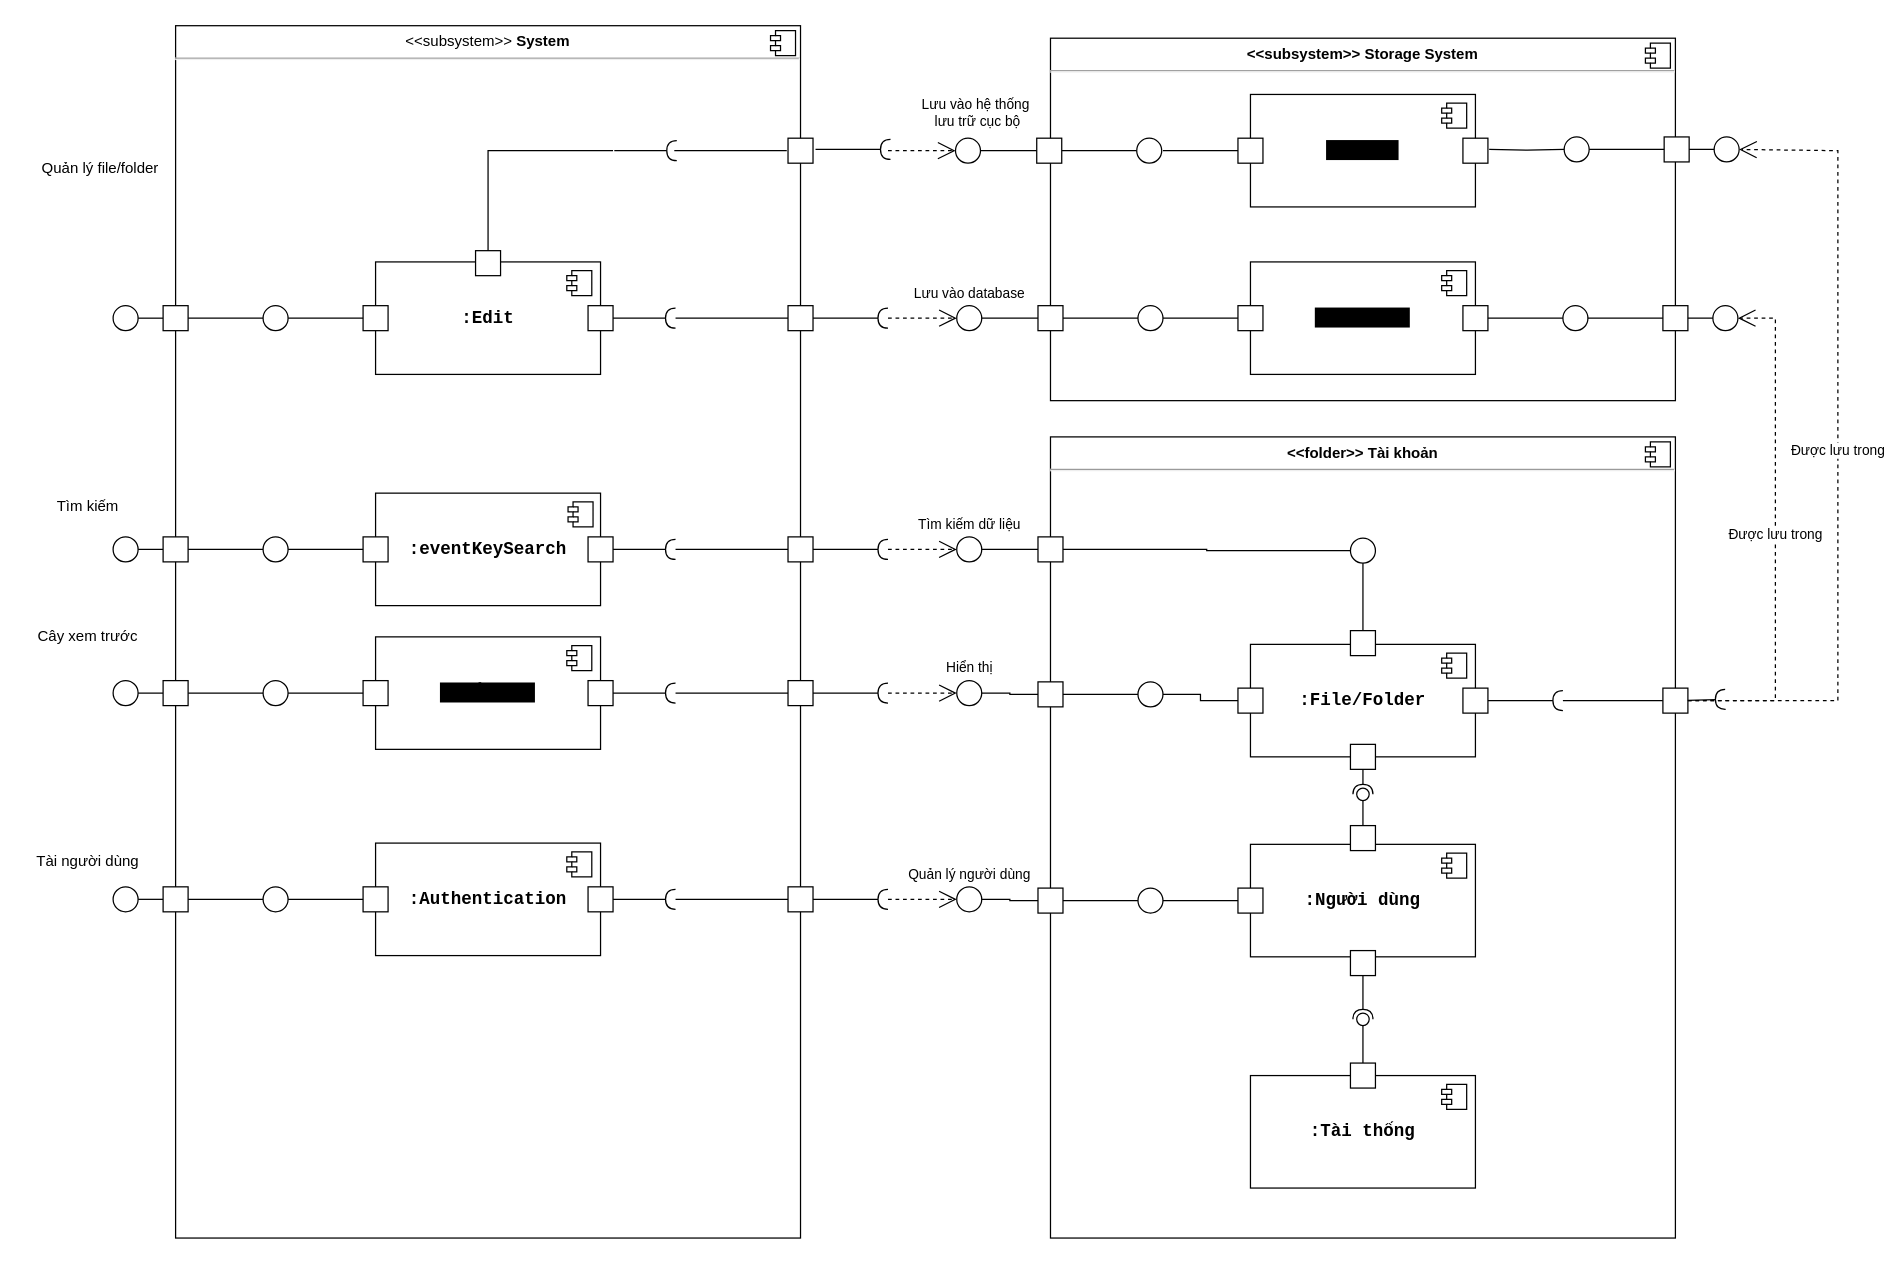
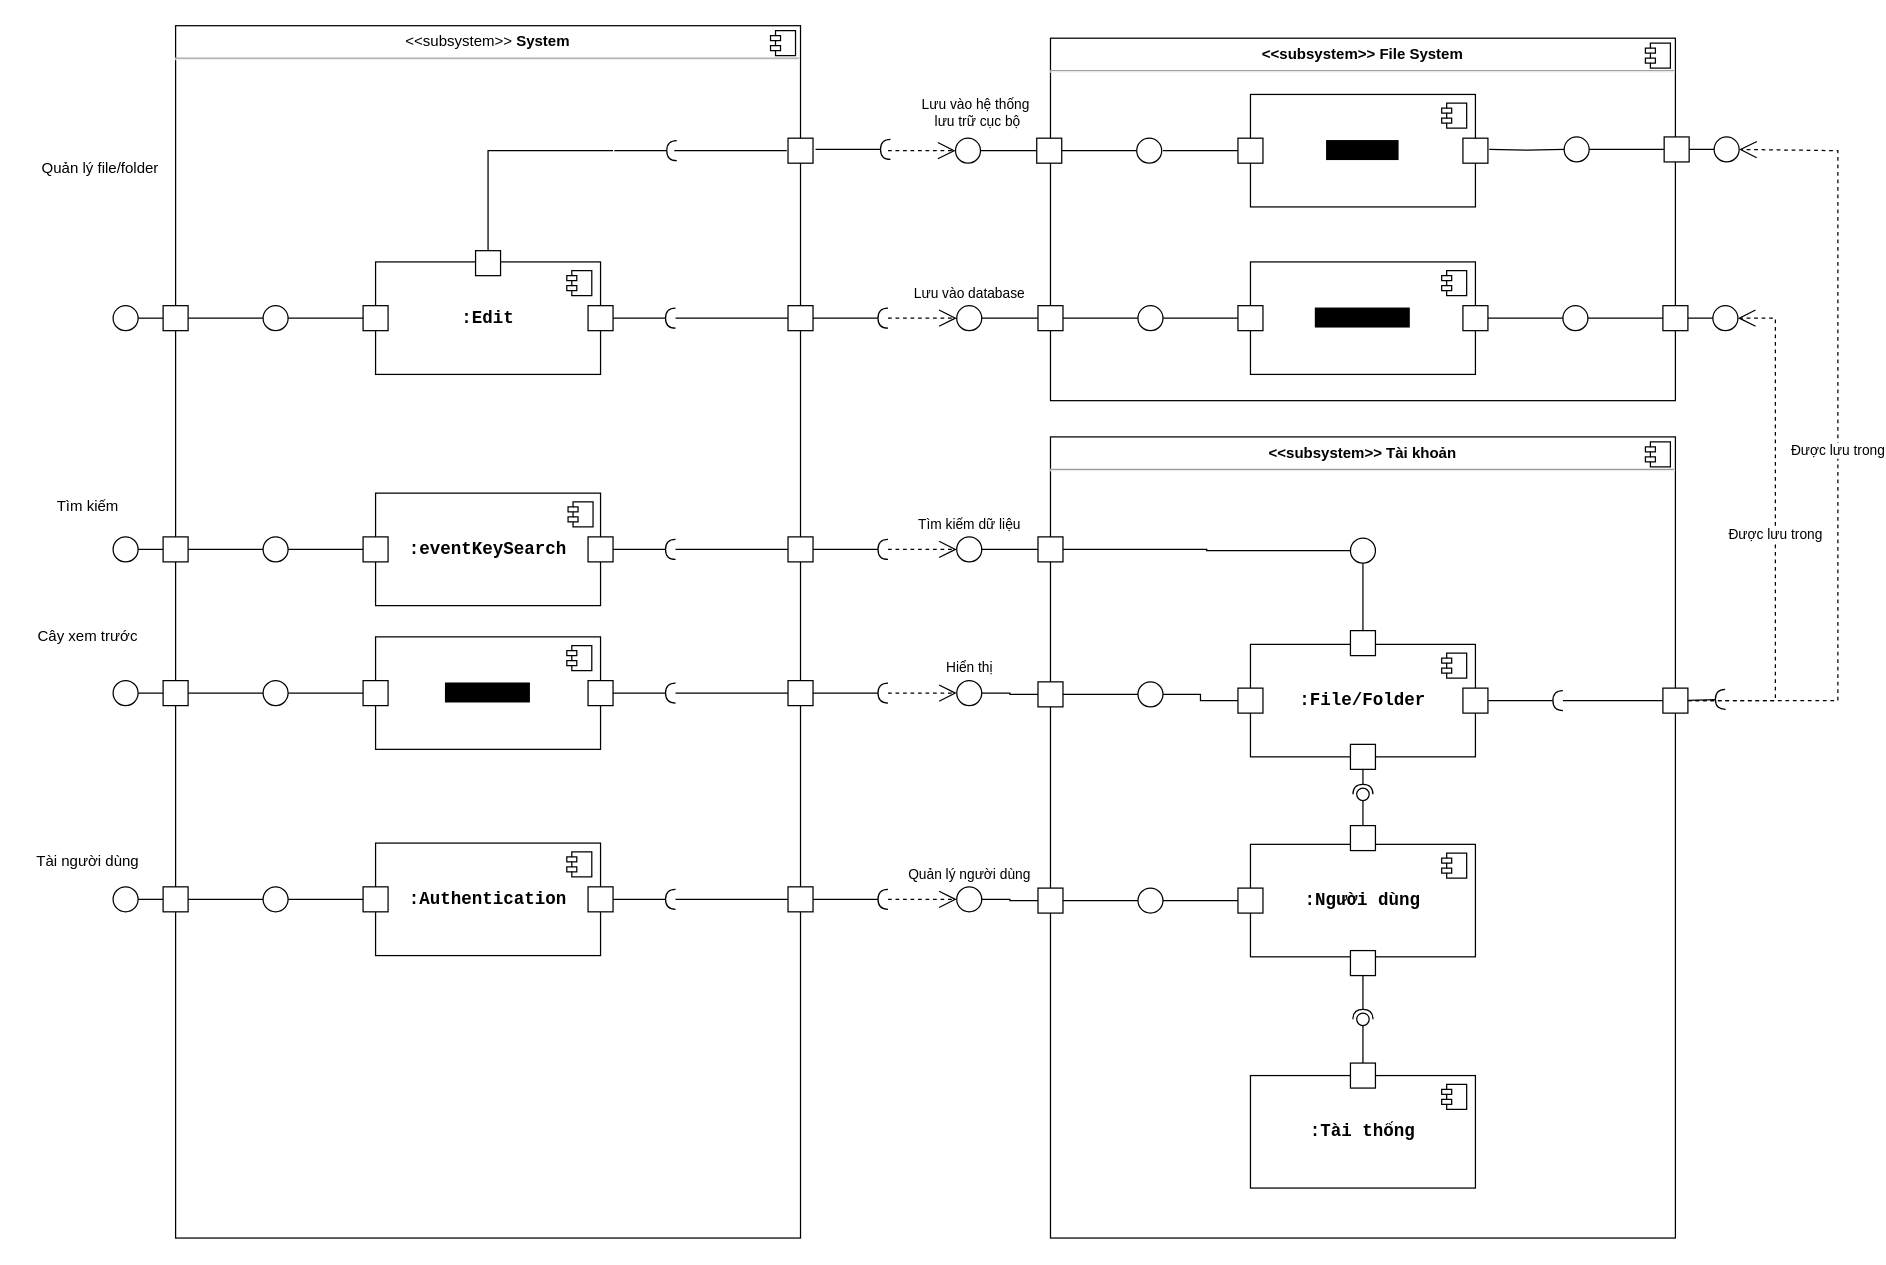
node "<<subsystem>> Storage System": label "<<subsystem>> Storage System" -> "<<subsystem>> File System"
node "<<folder>> Tài khoản": label "<<folder>> Tài khoản" -> "<<subsystem>> Tài khoản"
node ":Hiển thị": label ":Hiển thị" -> ":Tài thị"
